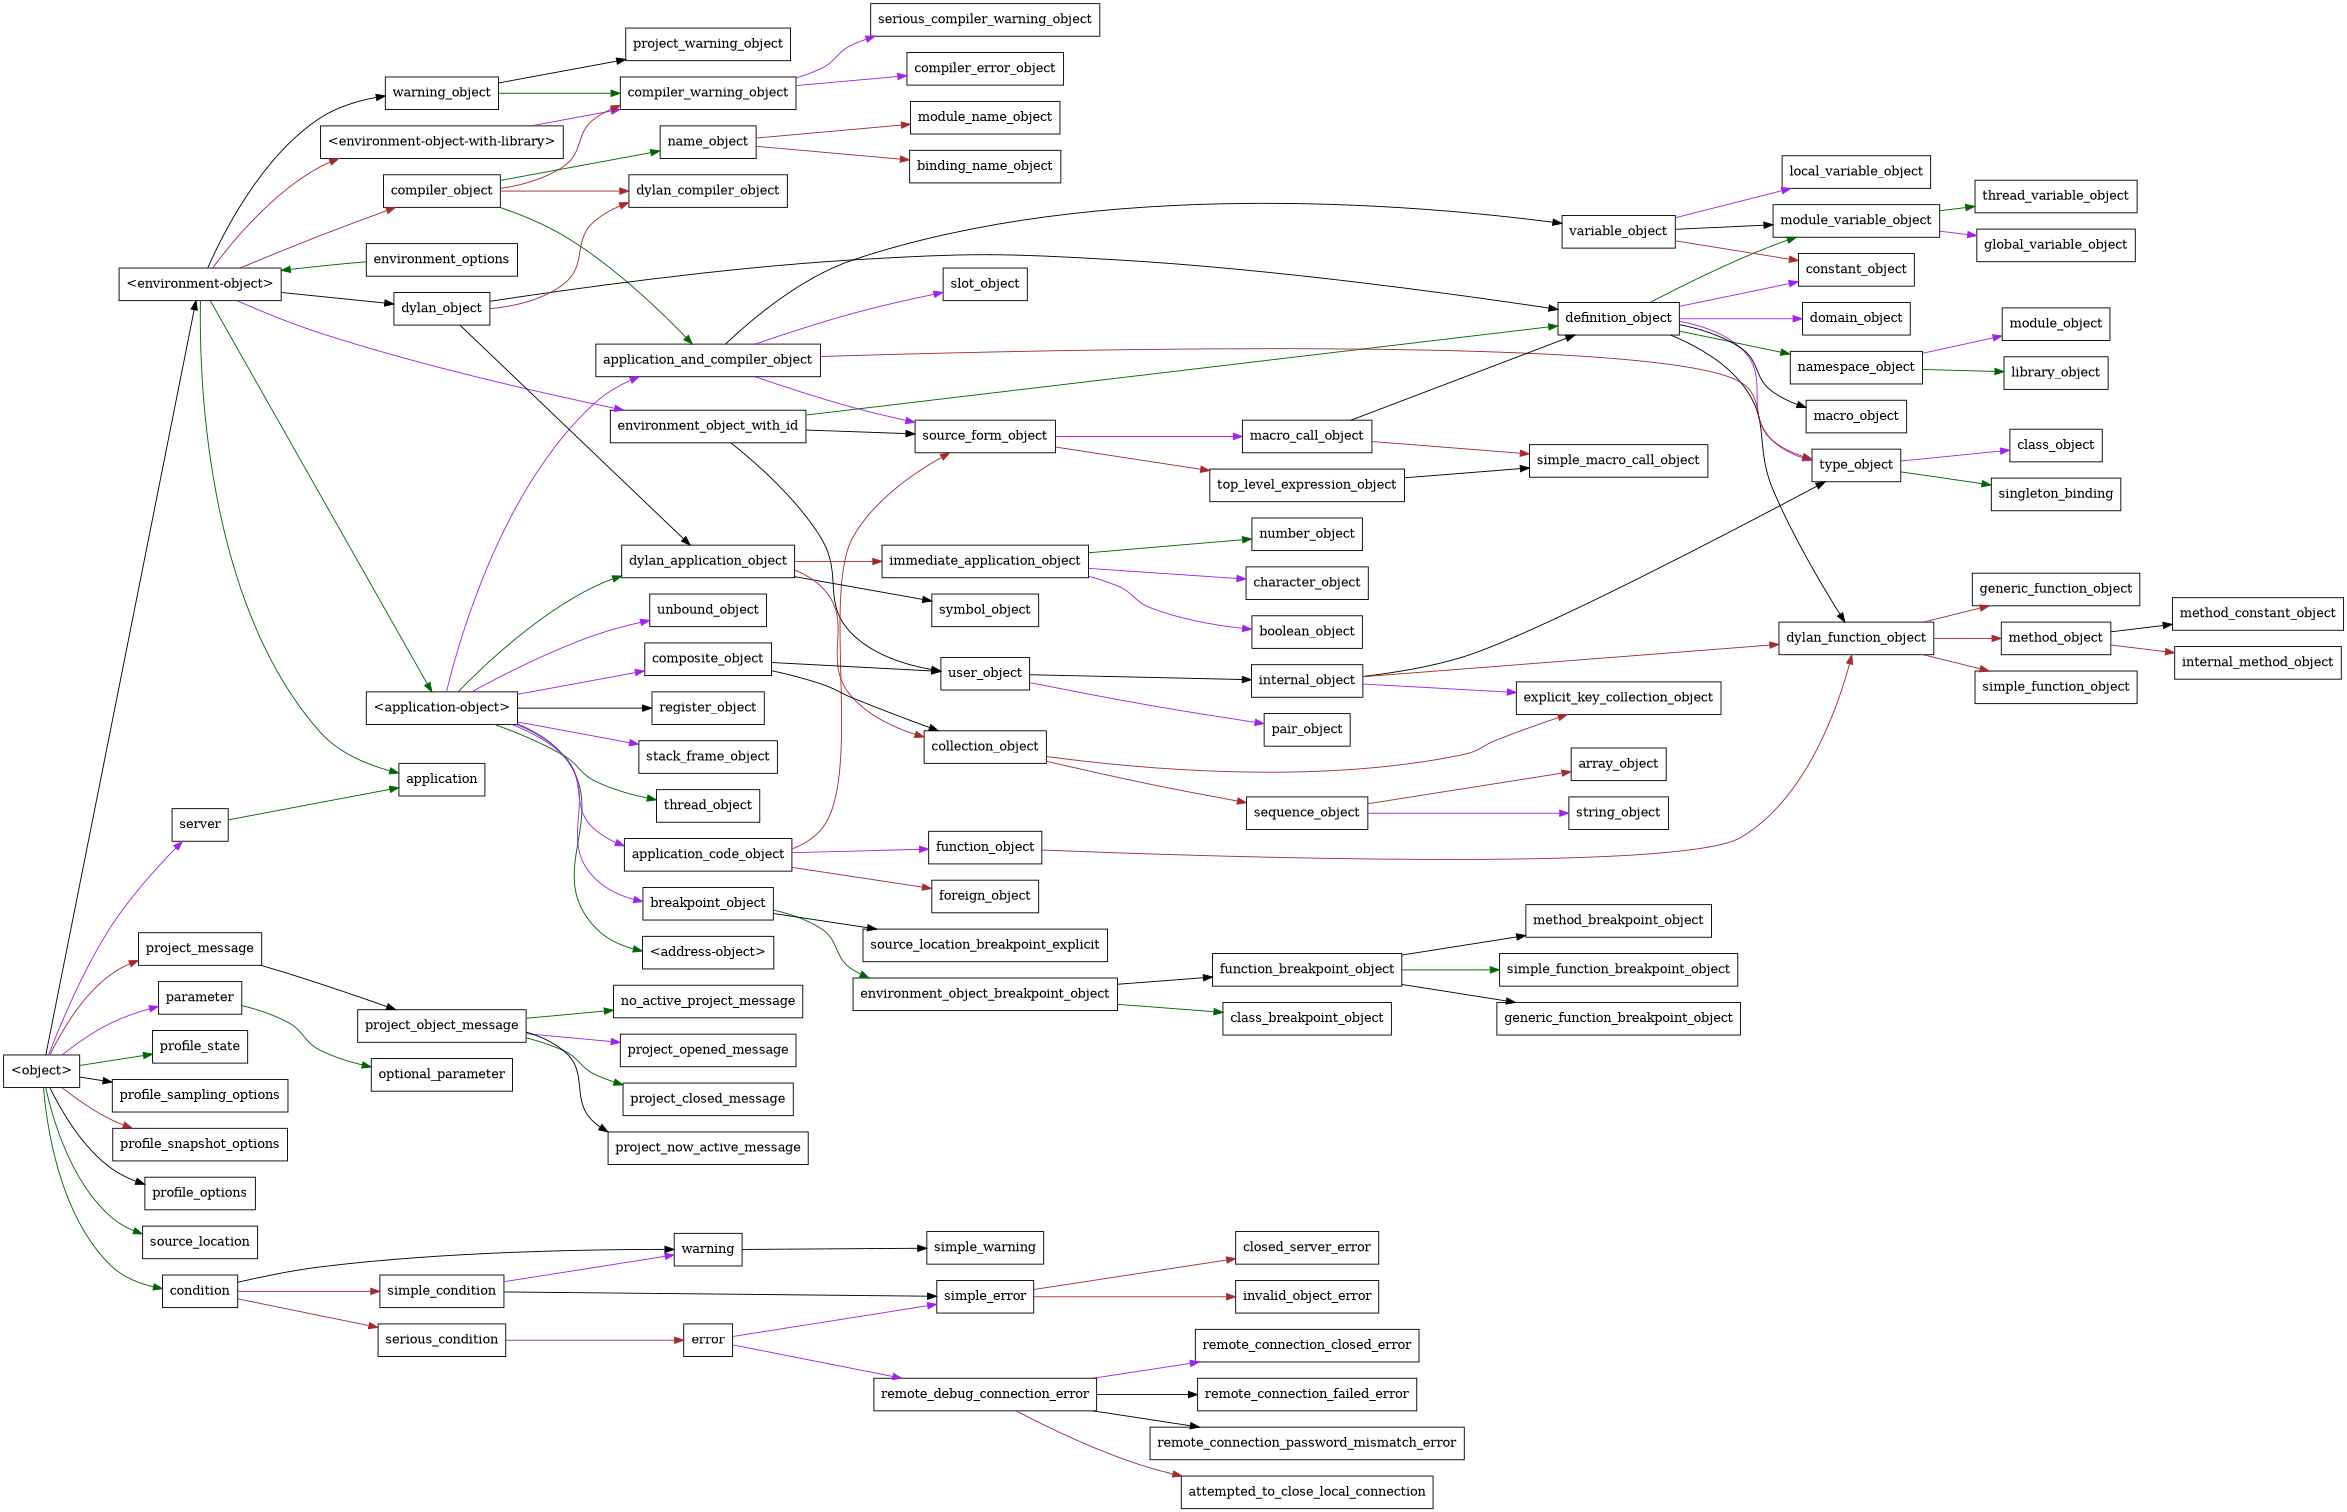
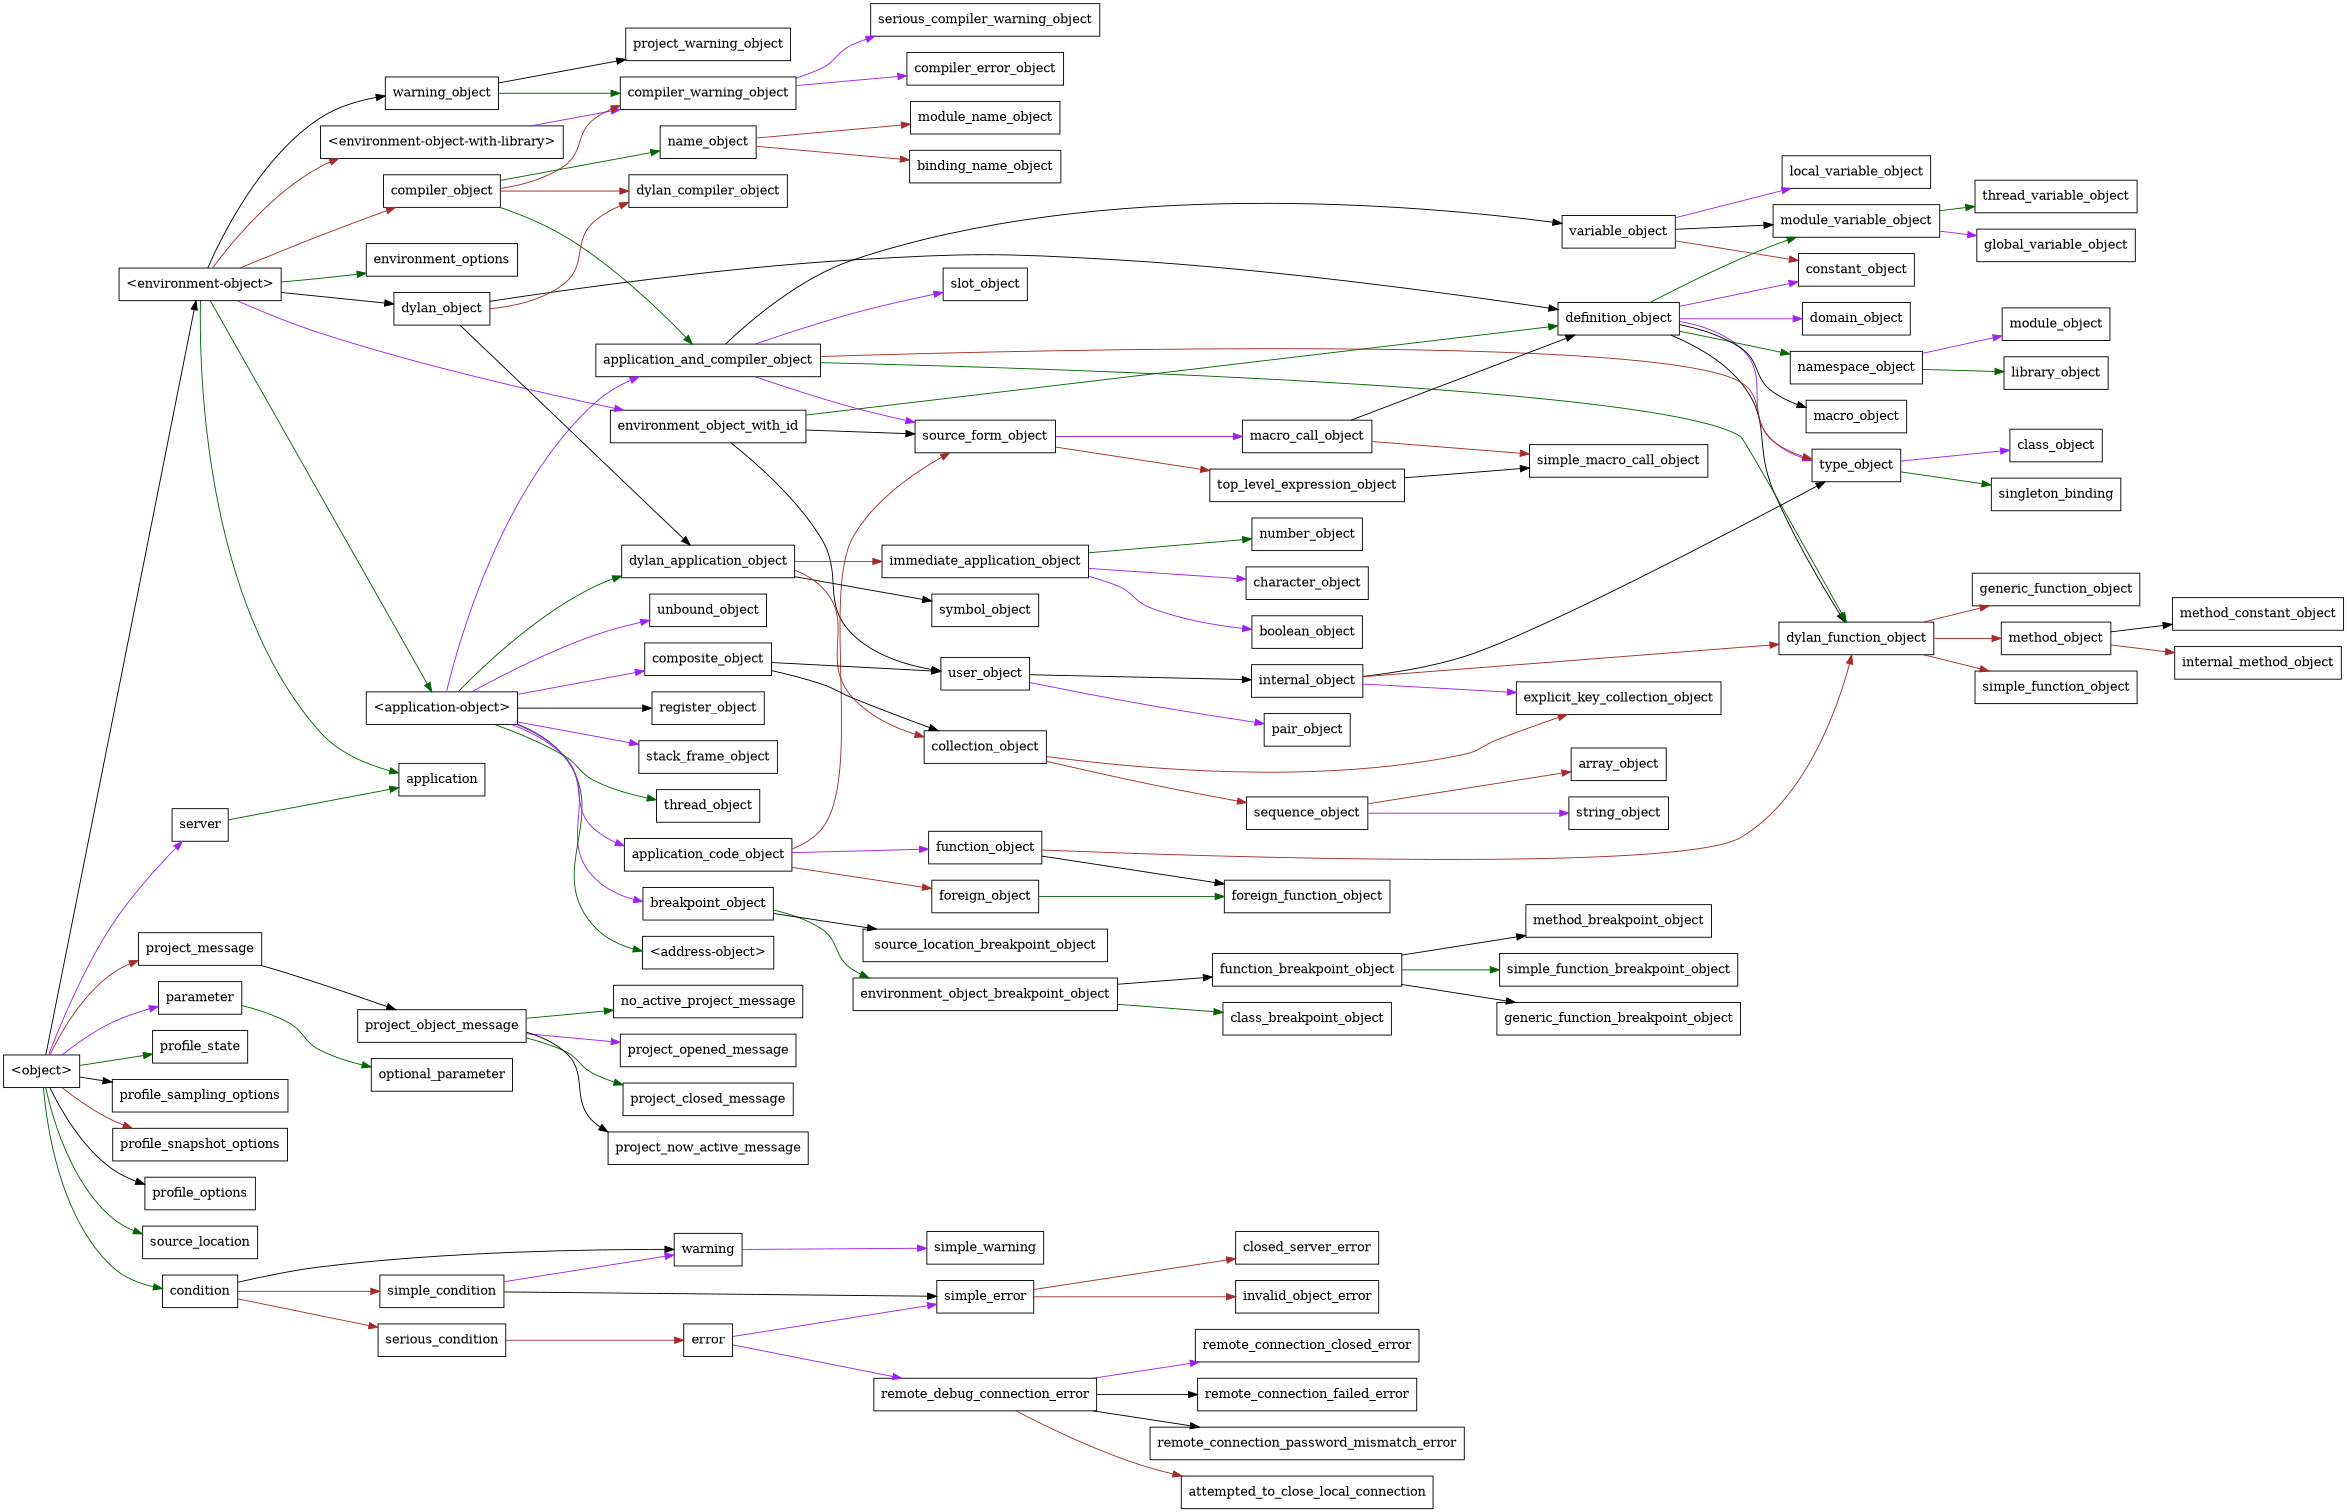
edge "environment_options" -> "<environment-object>": reversed
edge "application_and_compiler_object" -> "dylan_function_object": added
node "foreign_function_object": added
node "source_location_breakpoint_explicit": label "source_location_breakpoint_explicit" -> "source_location_breakpoint_object"
edge "warning" -> "simple_warning": color black -> purple
